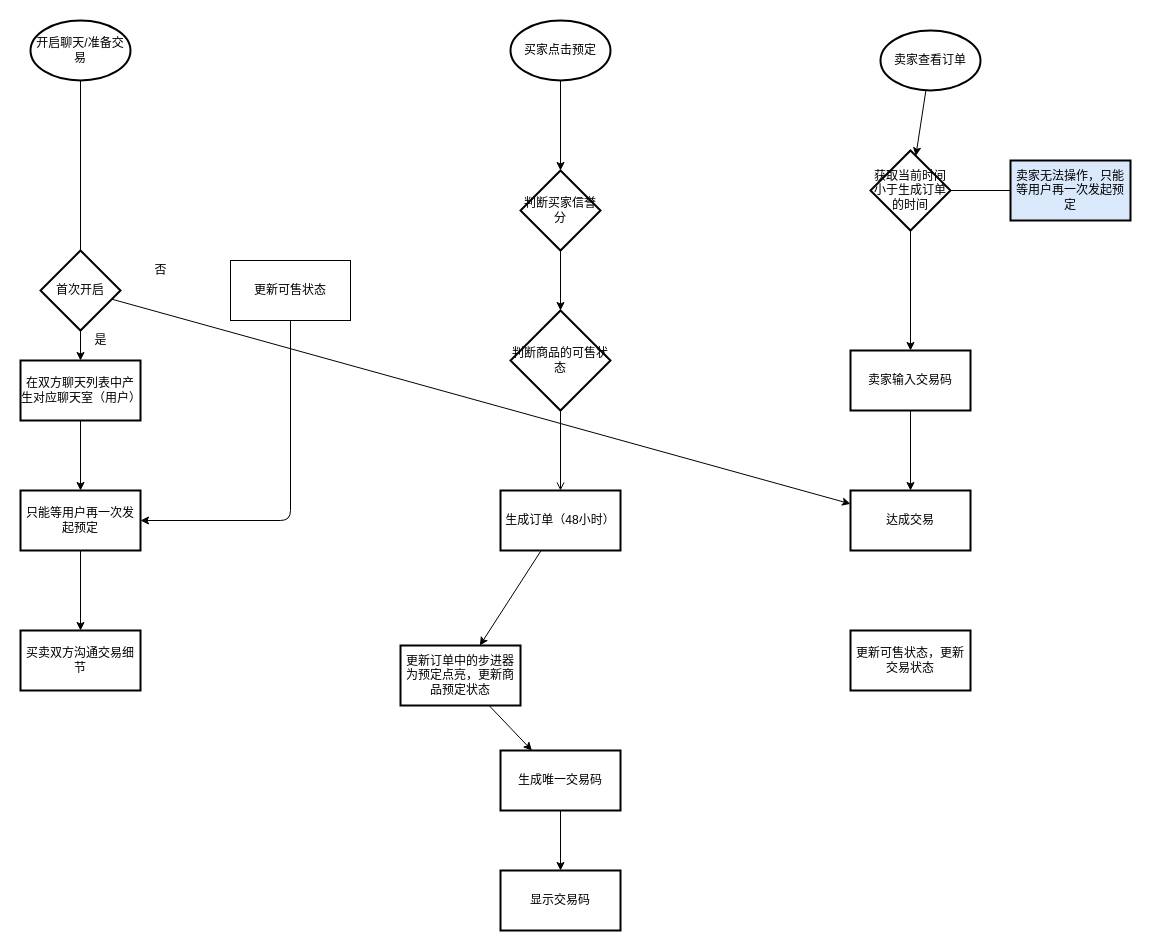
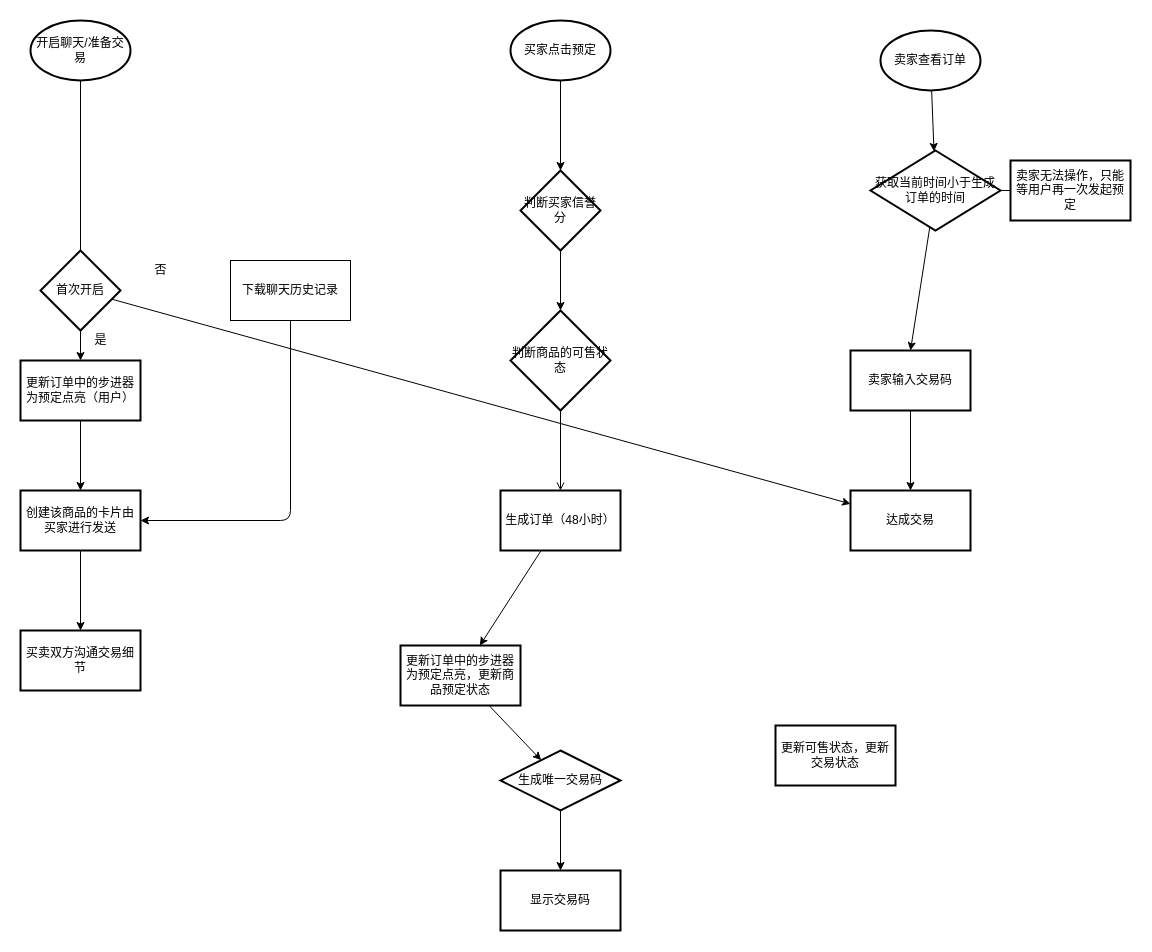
node "获取当前时间小于生成订单的时间": size 80x80 -> 130x80
node "卖家无法操作，只能等用户再一次发起预定": fillcolor #dae8fc -> #ffffff
node "更新可售状态": label "更新可售状态" -> "下载聊天历史记录"
node "在双方聊天列表中产生对应聊天室（用户）": label "在双方聊天列表中产生对应聊天室（用户）" -> "更新订单中的步进器为预定点亮（用户）"
node "只能等用户再一次发起预定": label "只能等用户再一次发起预定" -> "创建该商品的卡片由买家进行发送"
node "更新可售状态，更新交易状态": moved (911, 661) -> (836, 756)
node "生成唯一交易码": shape rectangle -> diamond
